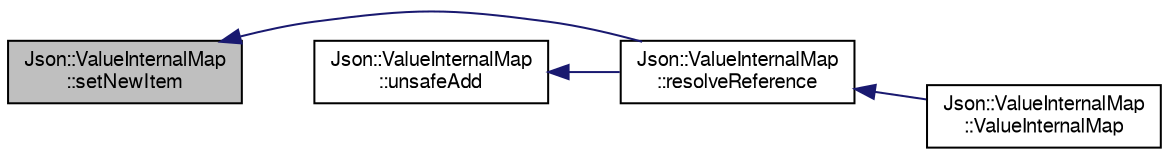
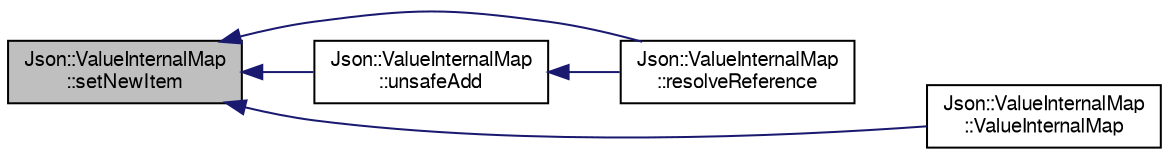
edge "Json::ValueInternalMap ::unsafeAdd" -> "Json::ValueInternalMap ::setNewItem": added
edge "Json::ValueInternalMap ::ValueInternalMap" -> "Json::ValueInternalMap ::resolveReference": now "Json::ValueInternalMap ::ValueInternalMap" -> "Json::ValueInternalMap ::setNewItem"
